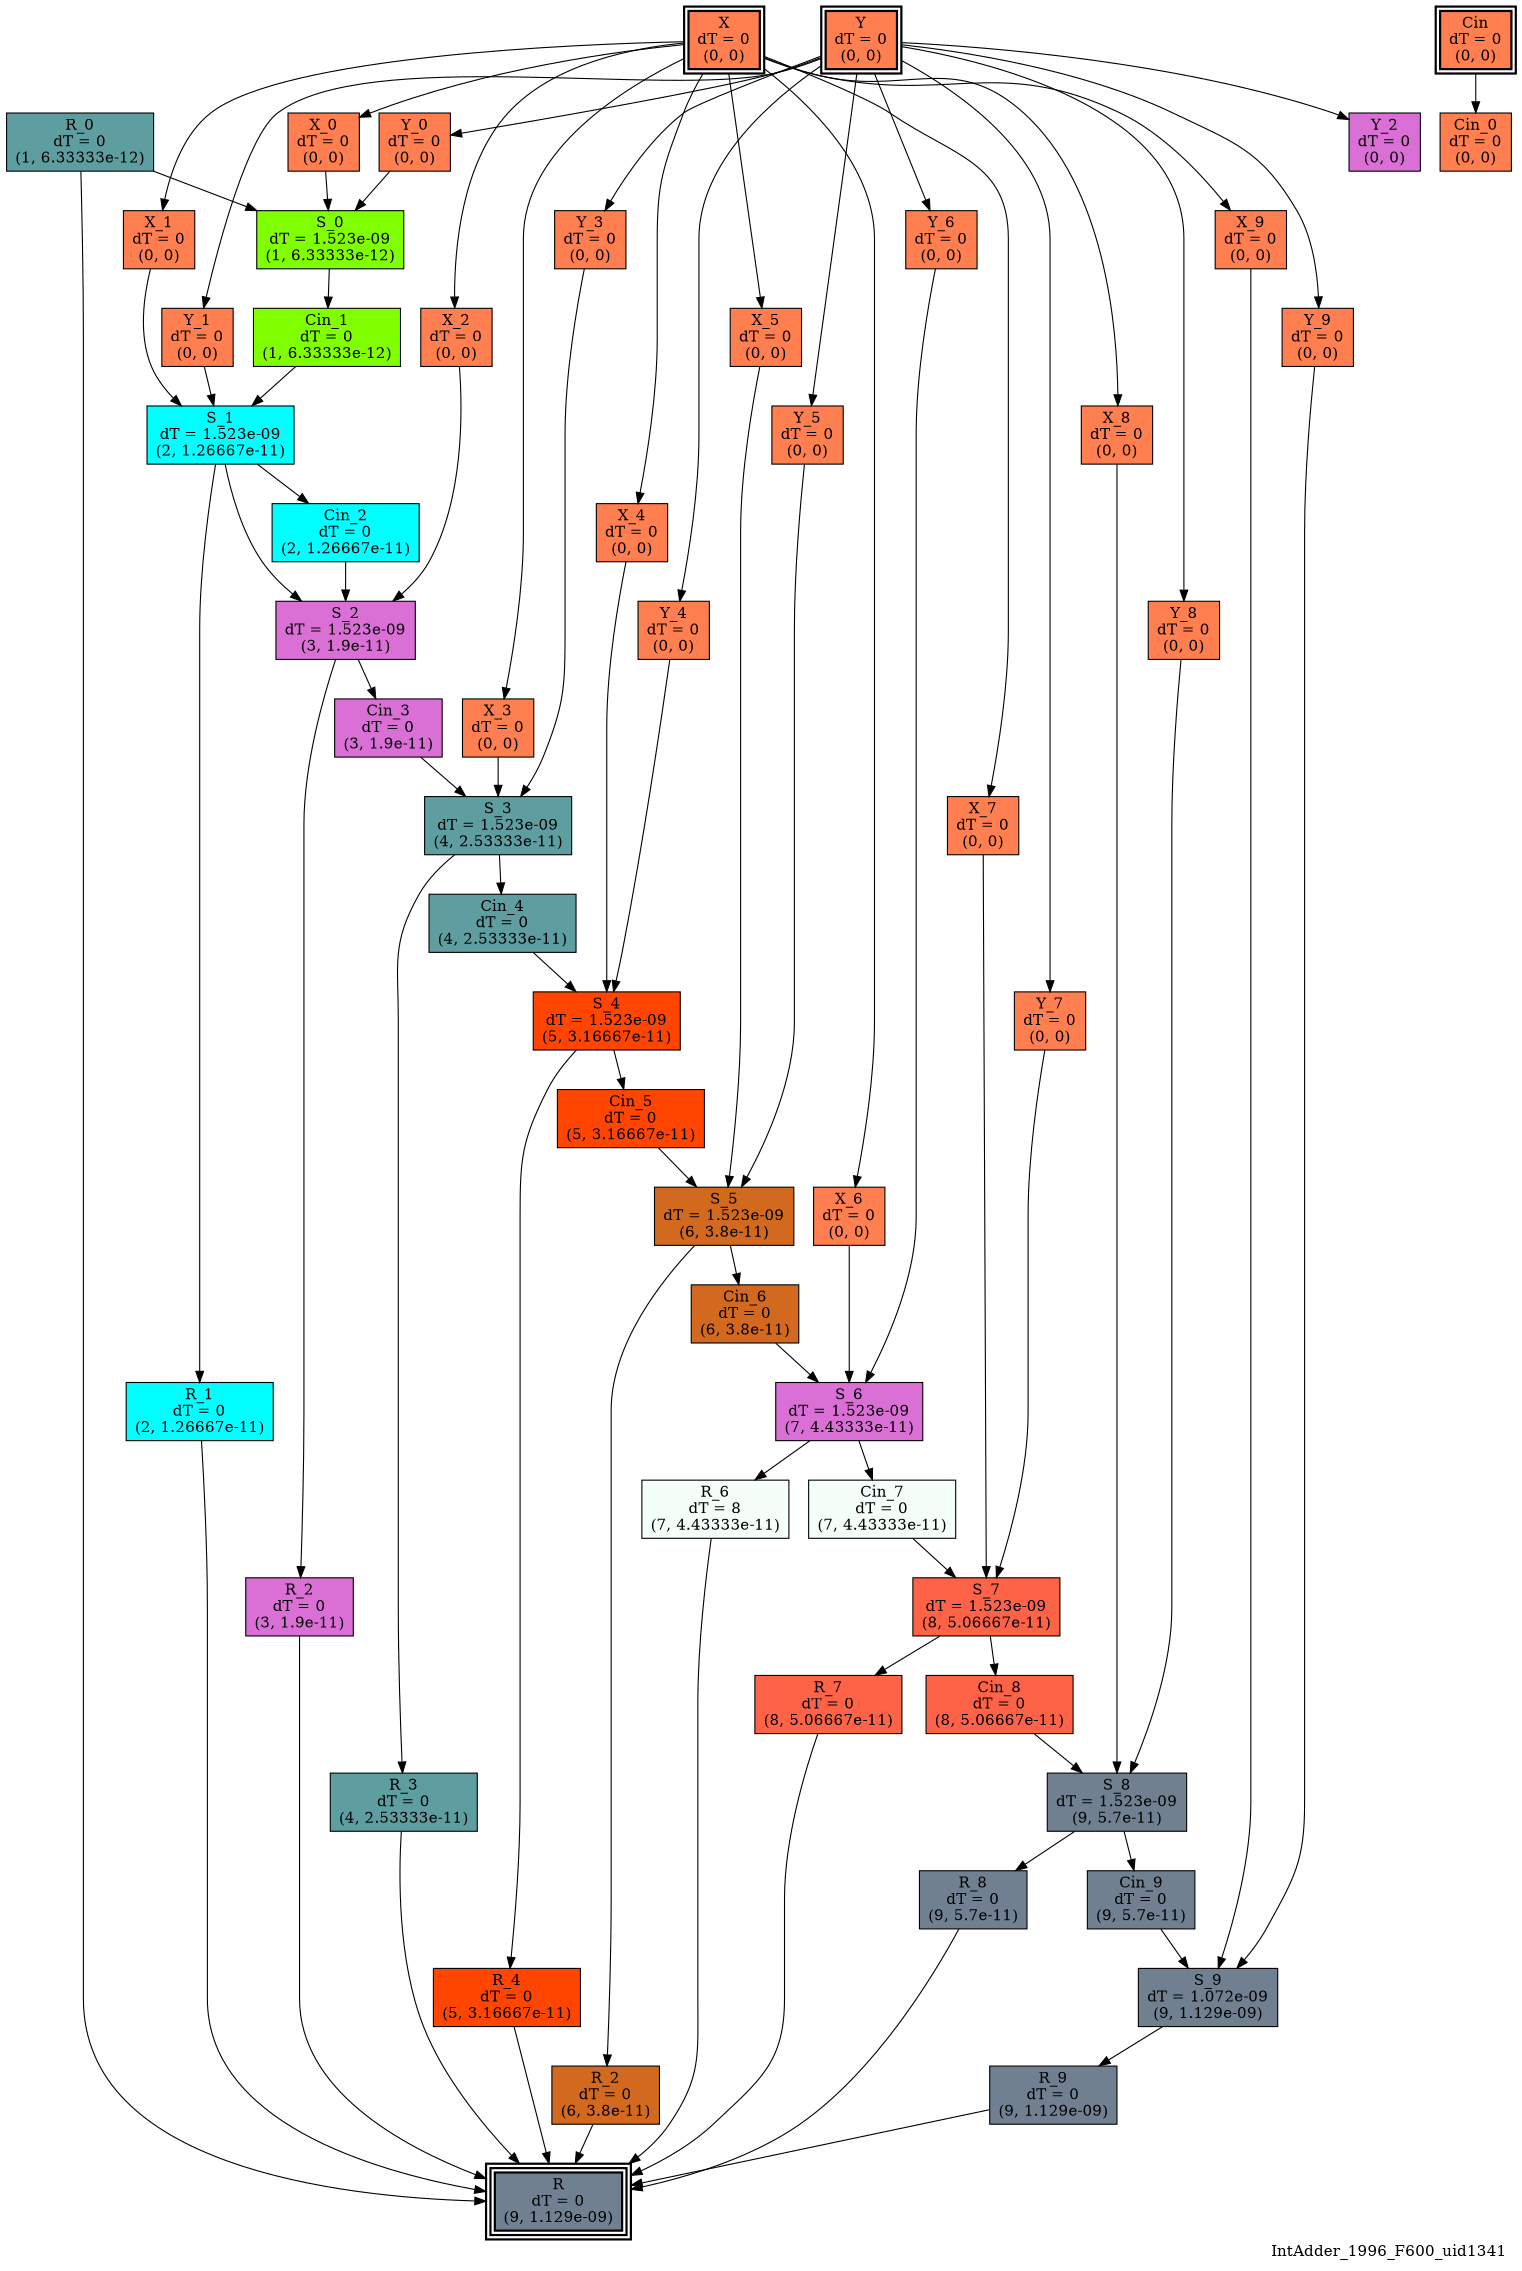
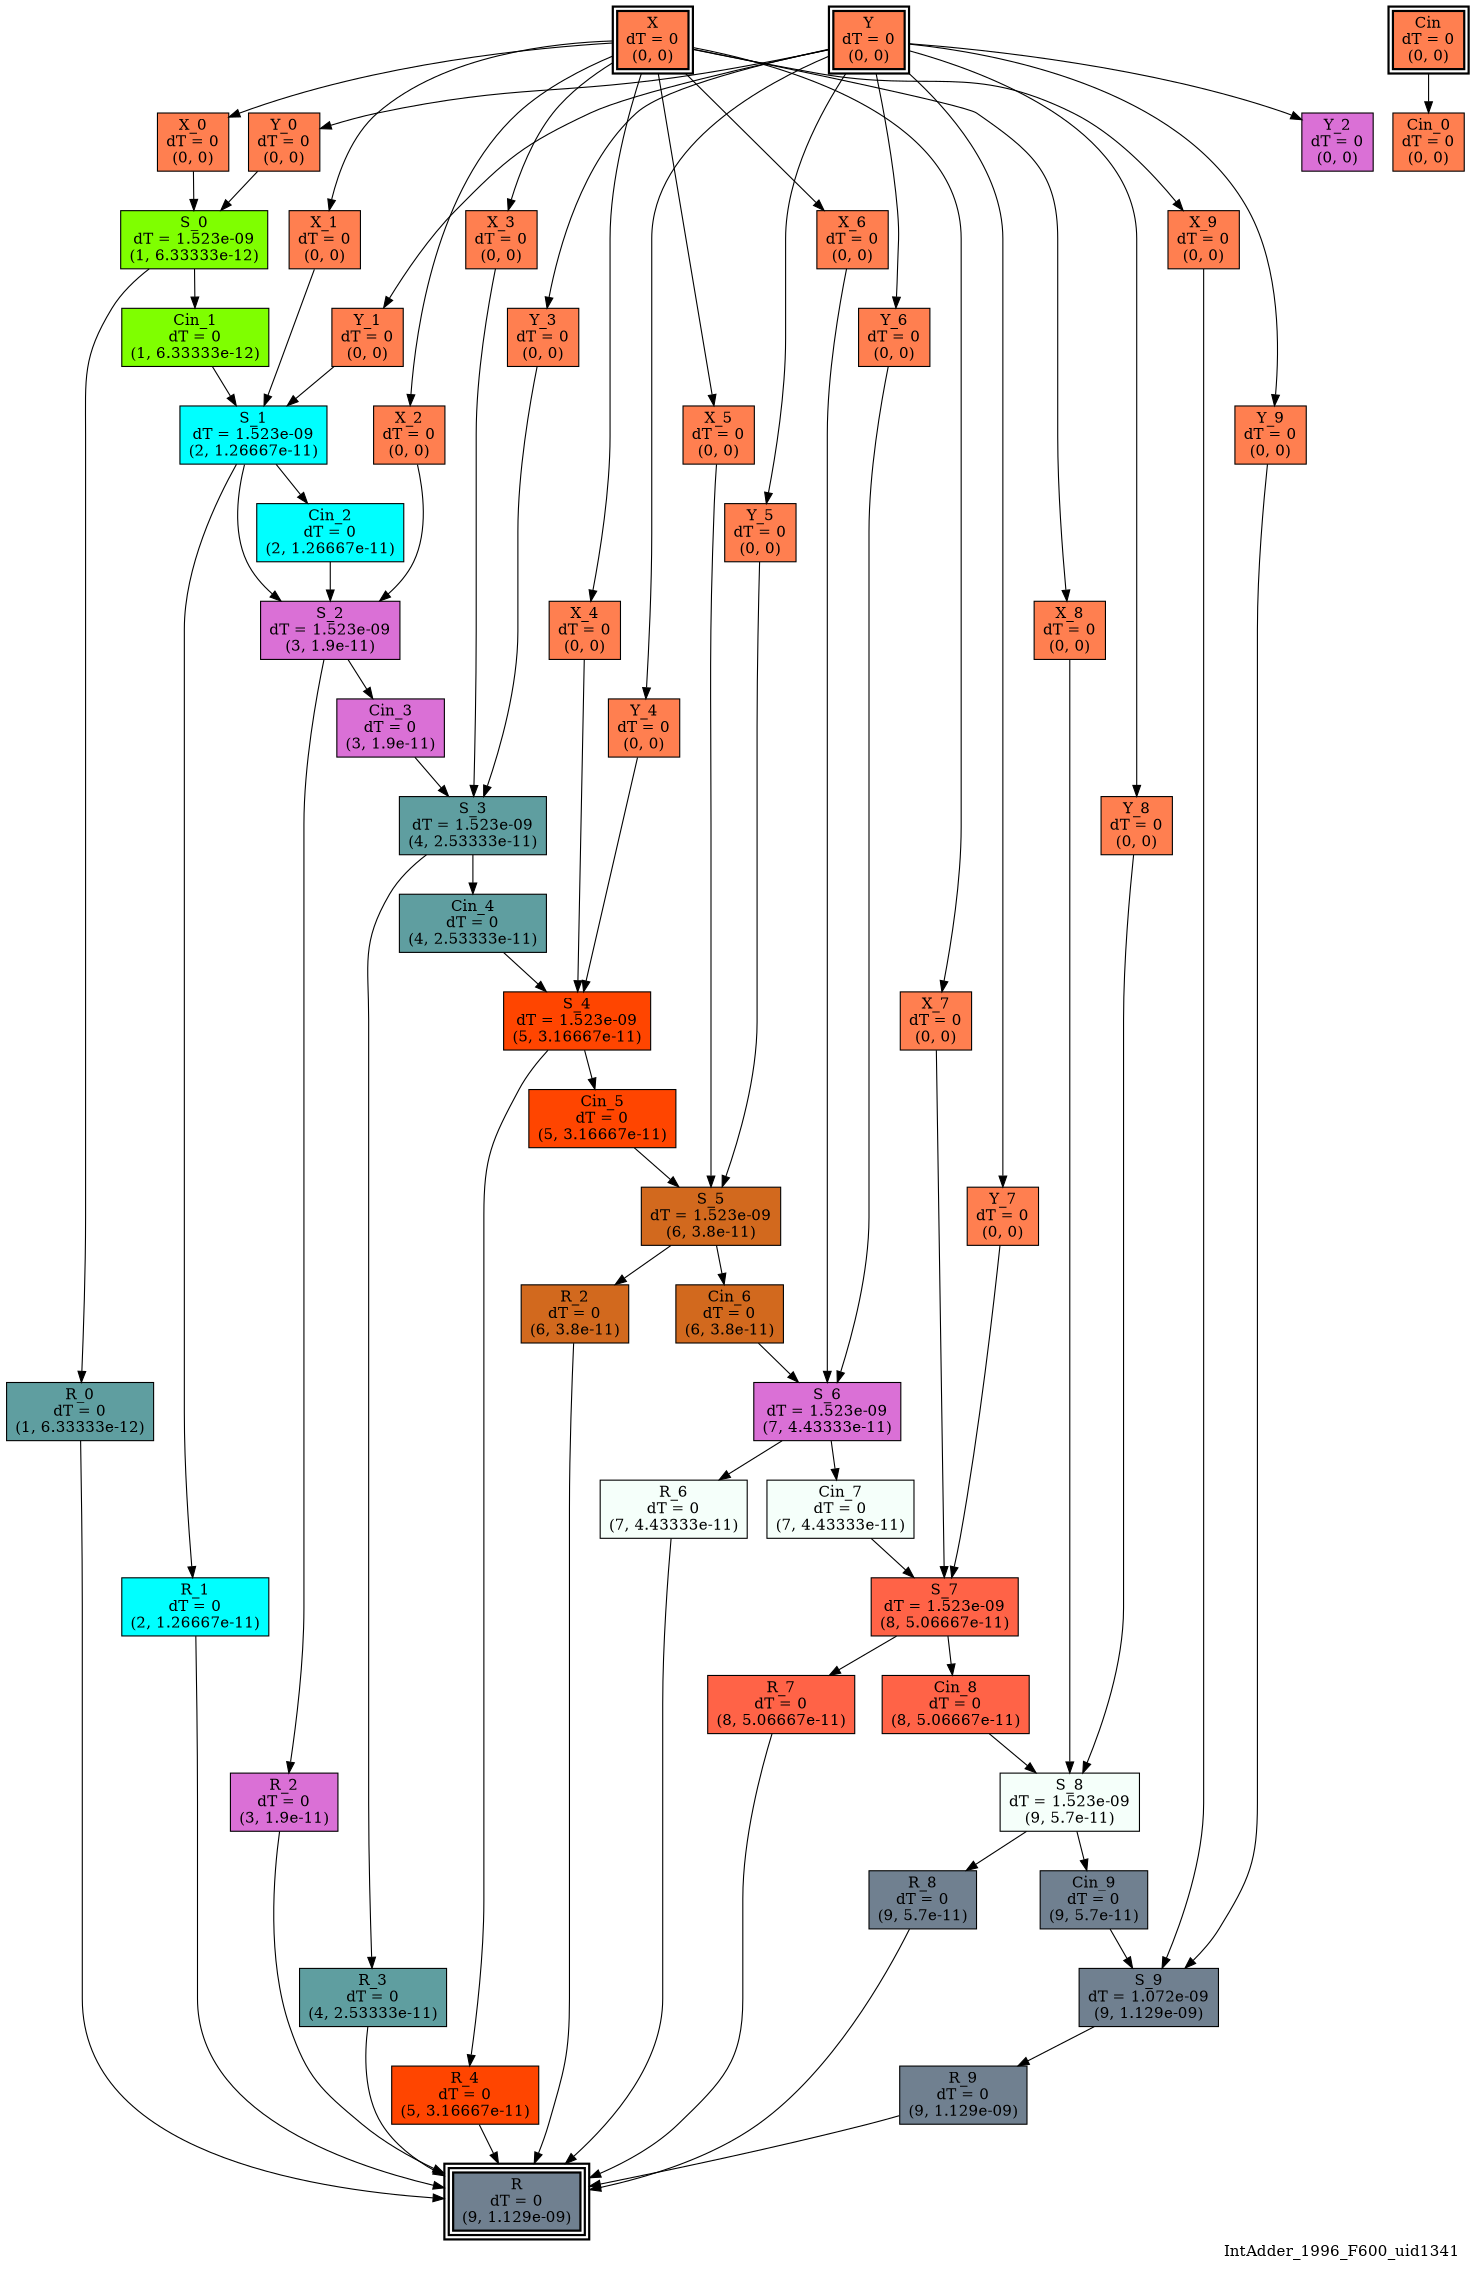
edge "R_0 dT = 0 (1, 6.33333e-12)" -> "S_0 dT = 1.523e-09 (1, 6.33333e-12)": reversed
node "R_6 dT = 8 (7, 4.43333e-11)": label "R_6 dT = 8 (7, 4.43333e-11)" -> "R_6 dT = 0 (7, 4.43333e-11)"
node "S_8 dT = 1.523e-09 (9, 5.7e-11)": fillcolor slategray -> mintcream
